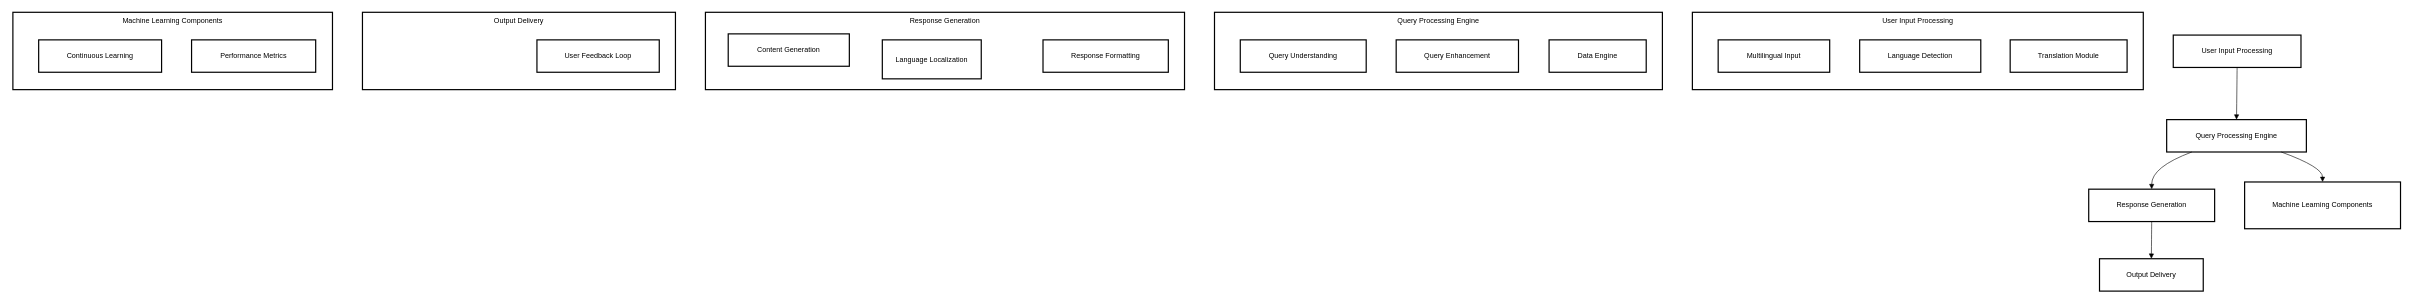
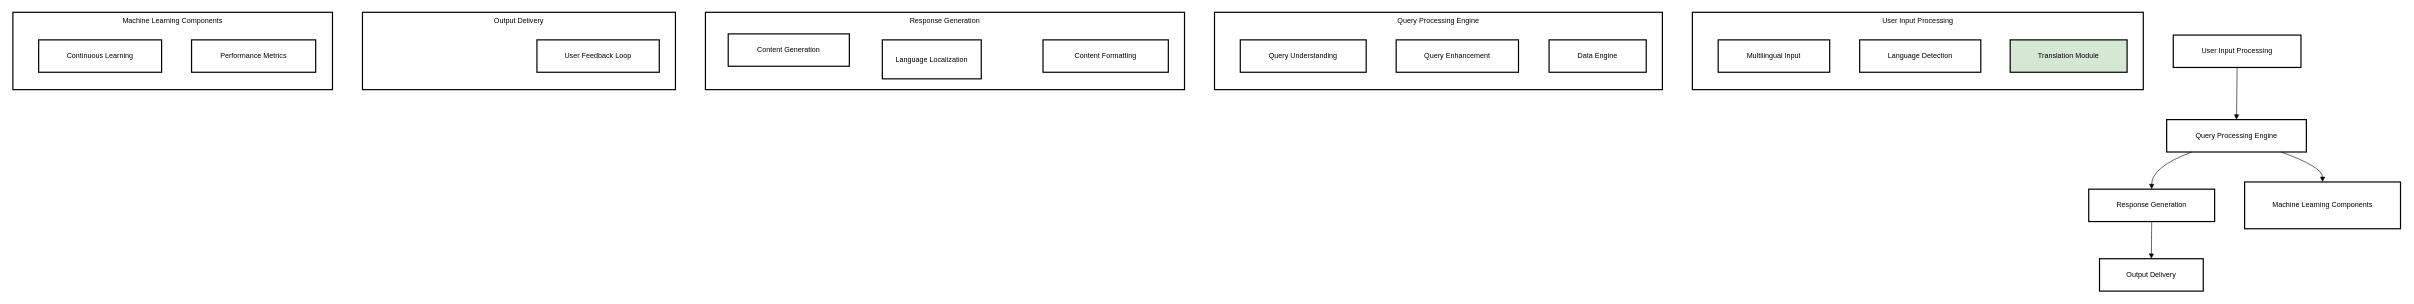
node "Response Formatting": label "Response Formatting" -> "Content Formatting"
node "Translation Module": fillcolor #ffffff -> #d5e8d4
